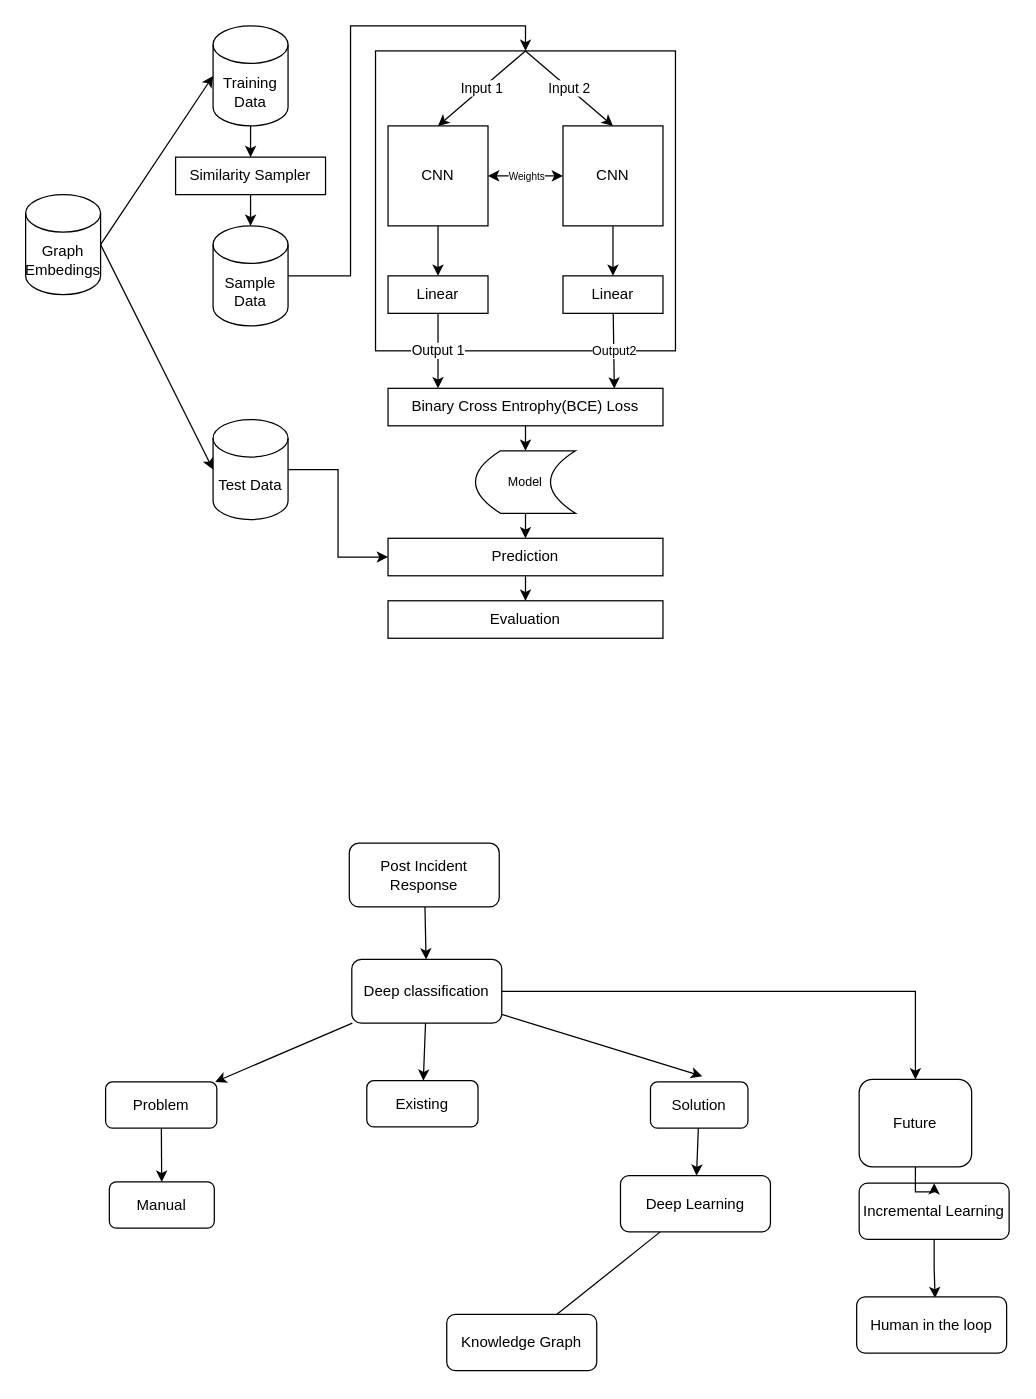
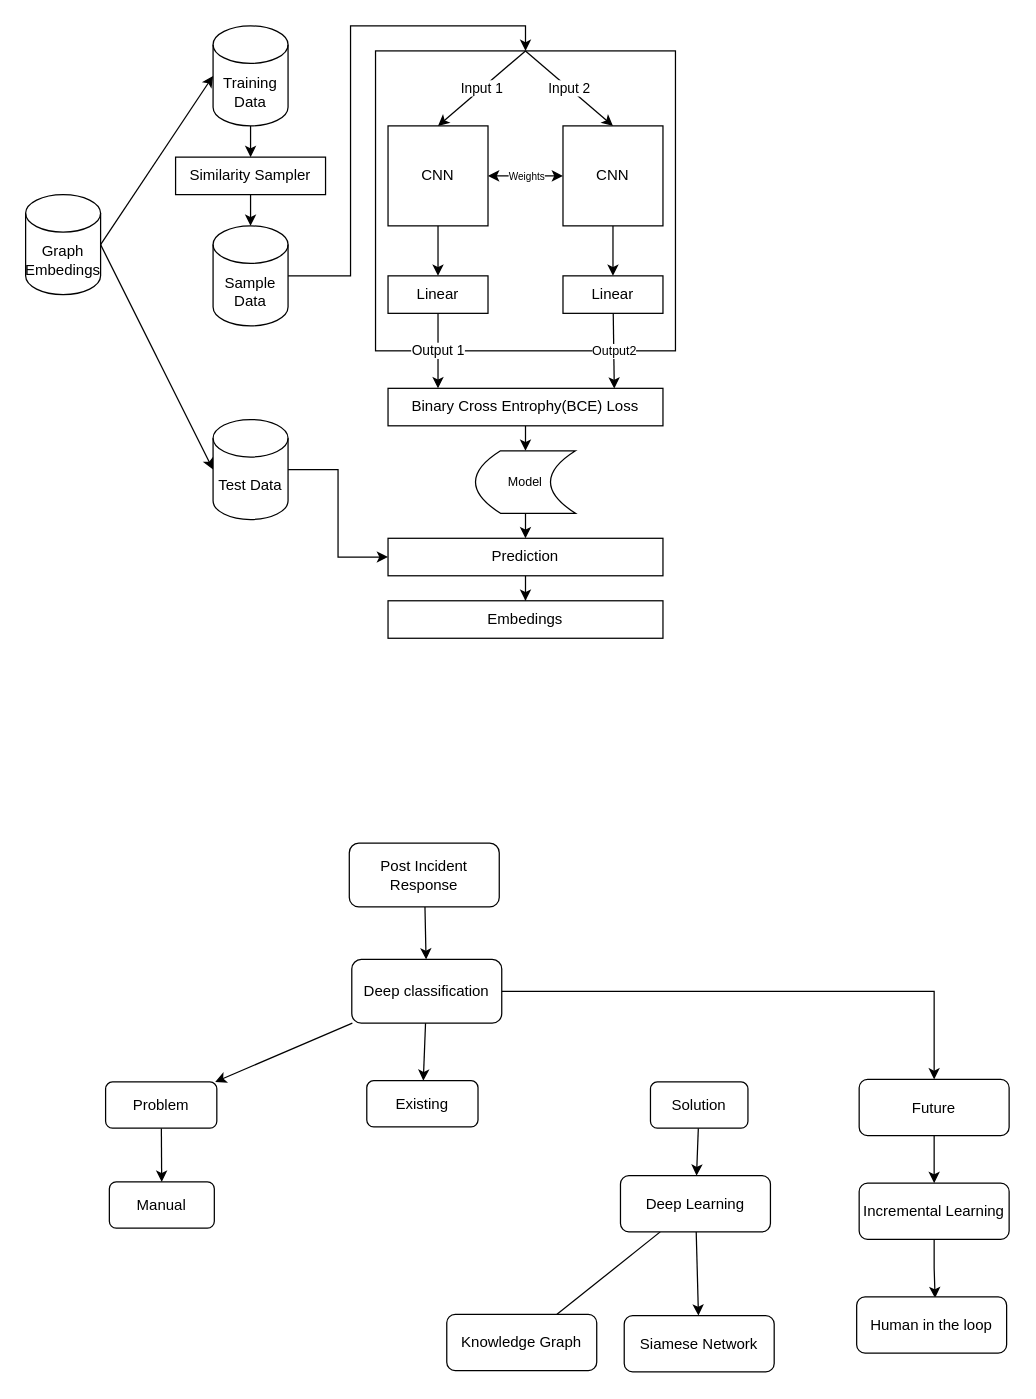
node "Evaluation": label "Evaluation" -> "Embedings"
edge "Deep classification" -> "Solution": removed
node "Future": size 113x88 -> 150x56
edge "Deep Learning" -> "Siamese Network": added
node "Siamese Network": added
